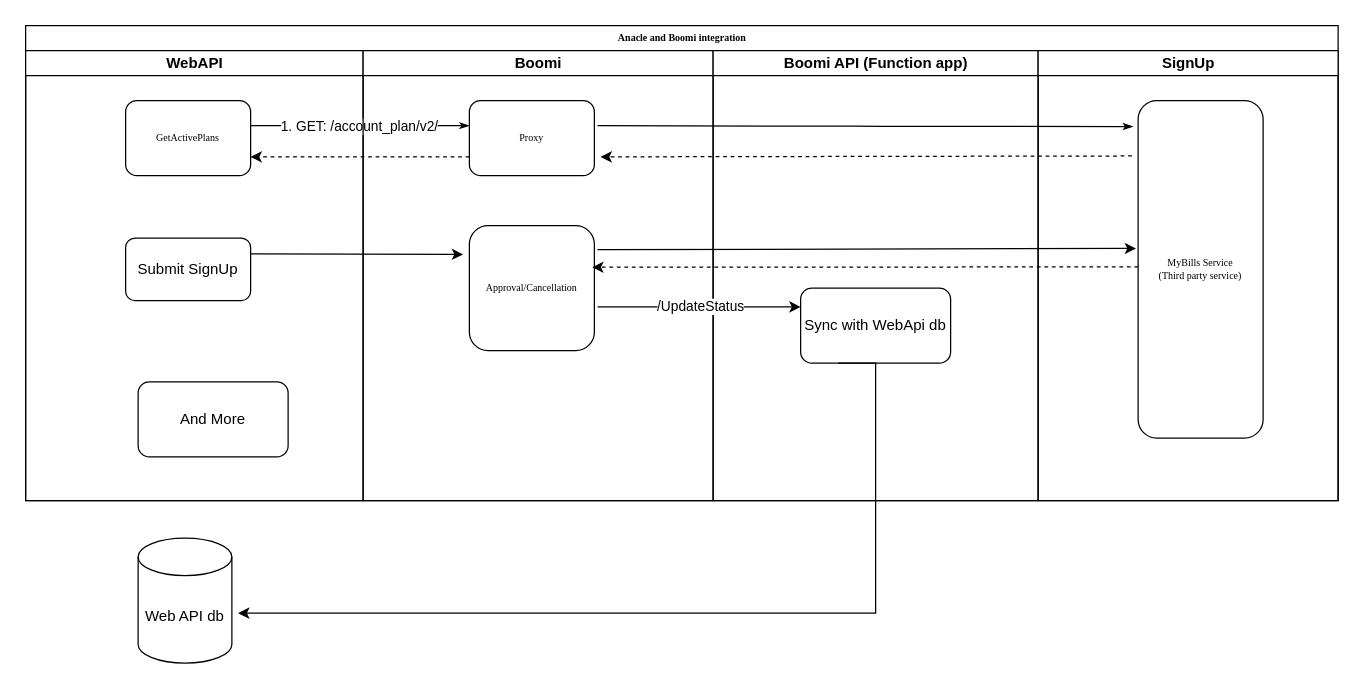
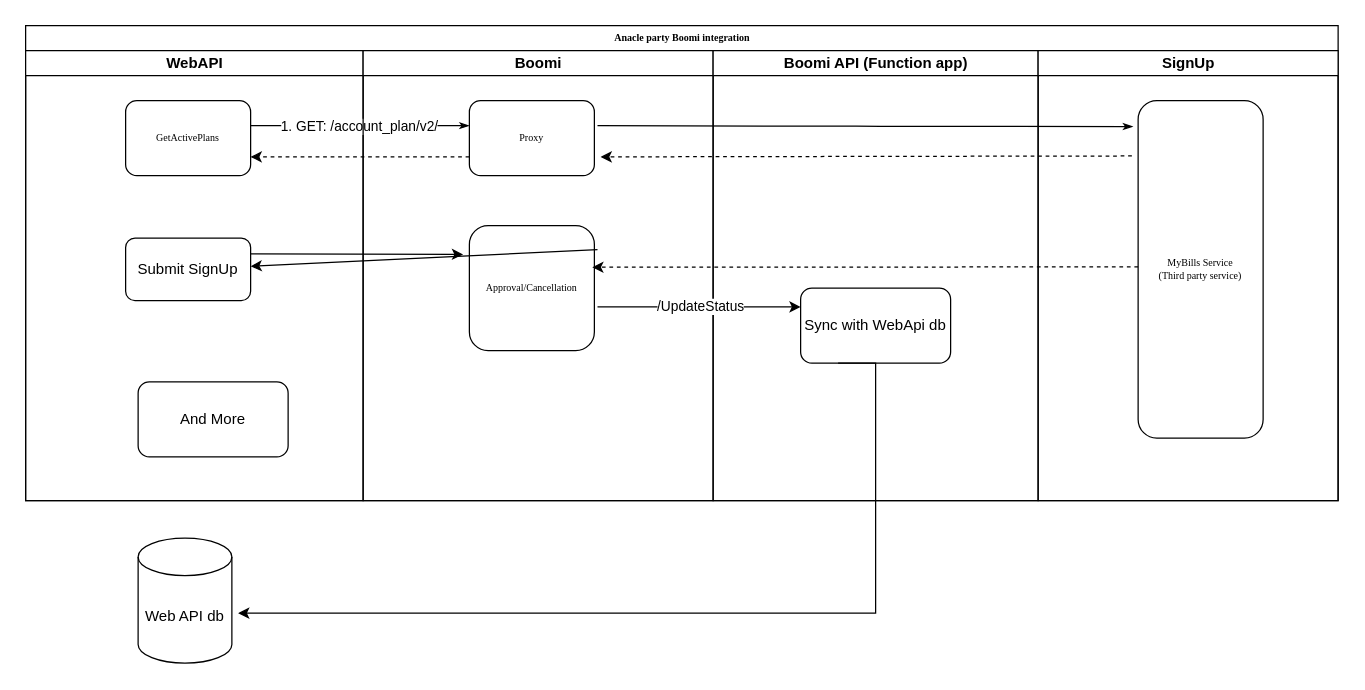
node "Anacle and Boomi integration": label "Anacle and Boomi integration" -> "Anacle party Boomi integration"
edge "Approval/Cancellation" -> "MyBills Service (Third party service)": now "Approval/Cancellation" -> "Submit SignUp"
